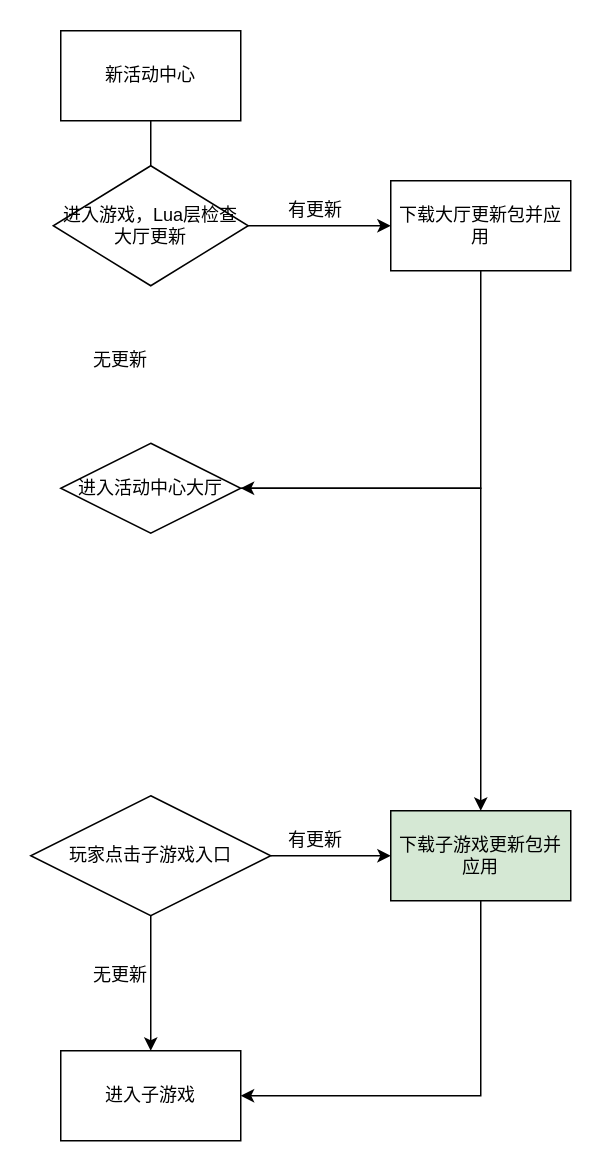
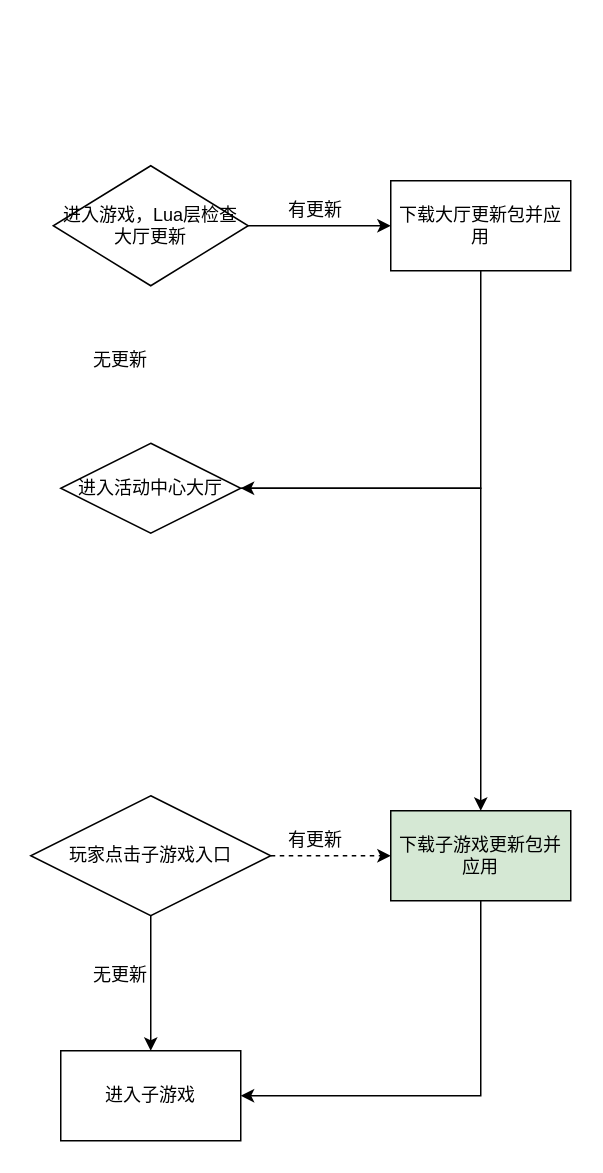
node "新活动中心": removed
edge "新活动中心" -- "进入游戏，Lua层检查大厅更新": removed
edge "玩家点击子游戏入口" -> "下载子游戏更新包并应用": style solid -> dashed
